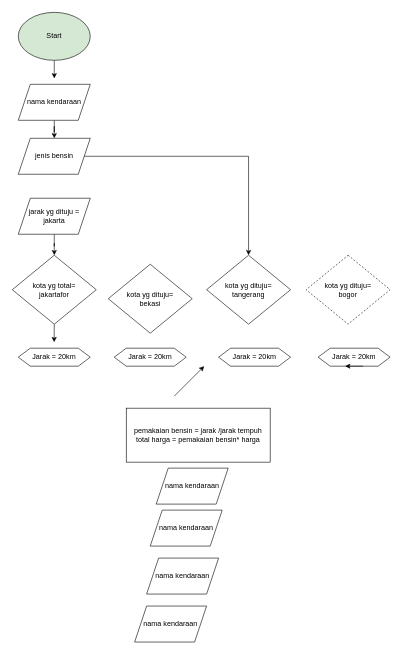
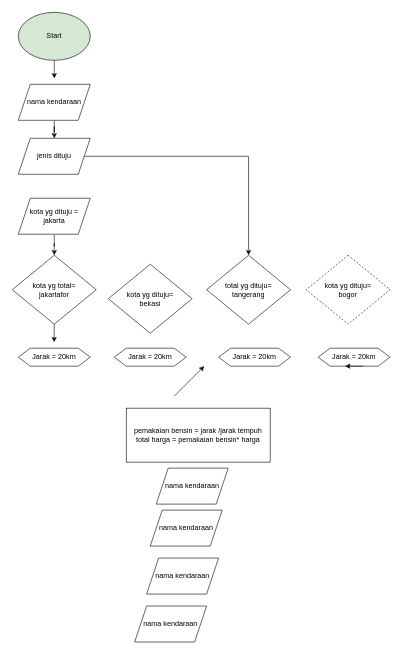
node "jenis bensin": label "jenis bensin" -> "jenis dituju"
node "jarak yg dituju = jakarta": label "jarak yg dituju = jakarta" -> "kota yg dituju = jakarta"
node "kota yg dituju= tangerang": label "kota yg dituju= tangerang" -> "total yg dituju= tangerang"
